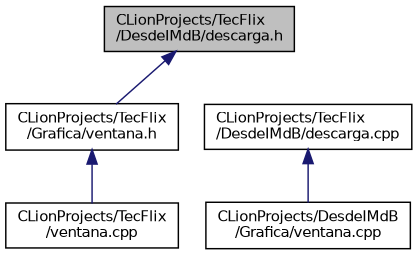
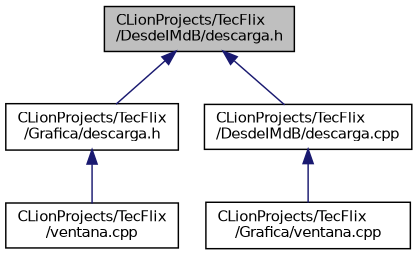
edge "CLionProjects/TecFlix /DesdeIMdB/descarga.cpp" -> "CLionProjects/TecFlix /DesdeIMdB/descarga.h": added
node "CLionProjects/TecFlix /Grafica/ventana.h": label "CLionProjects/TecFlix /Grafica/ventana.h" -> "CLionProjects/TecFlix /Grafica/descarga.h"
node "CLionProjects/DesdeIMdB /Grafica/ventana.cpp": label "CLionProjects/DesdeIMdB /Grafica/ventana.cpp" -> "CLionProjects/TecFlix /Grafica/ventana.cpp"
